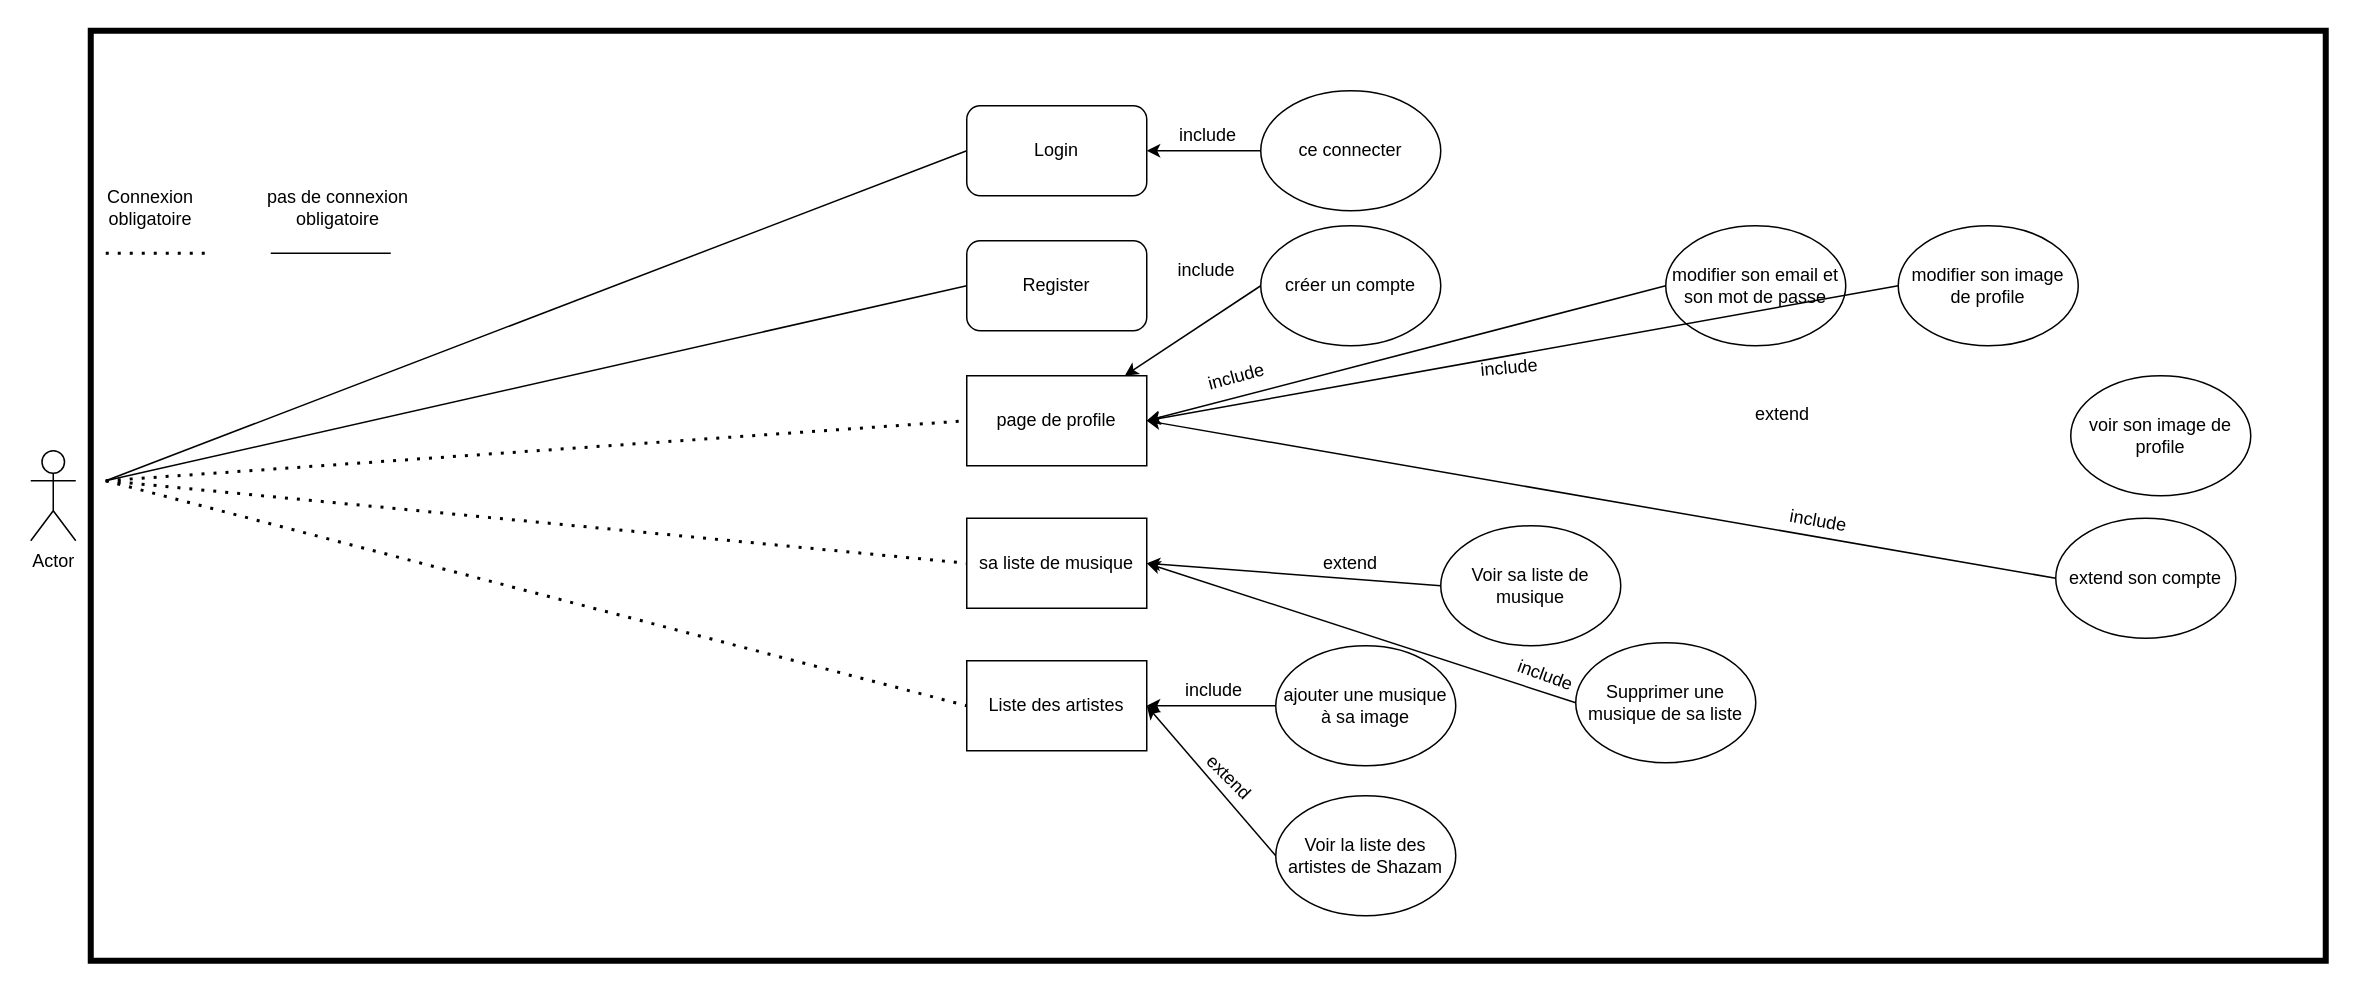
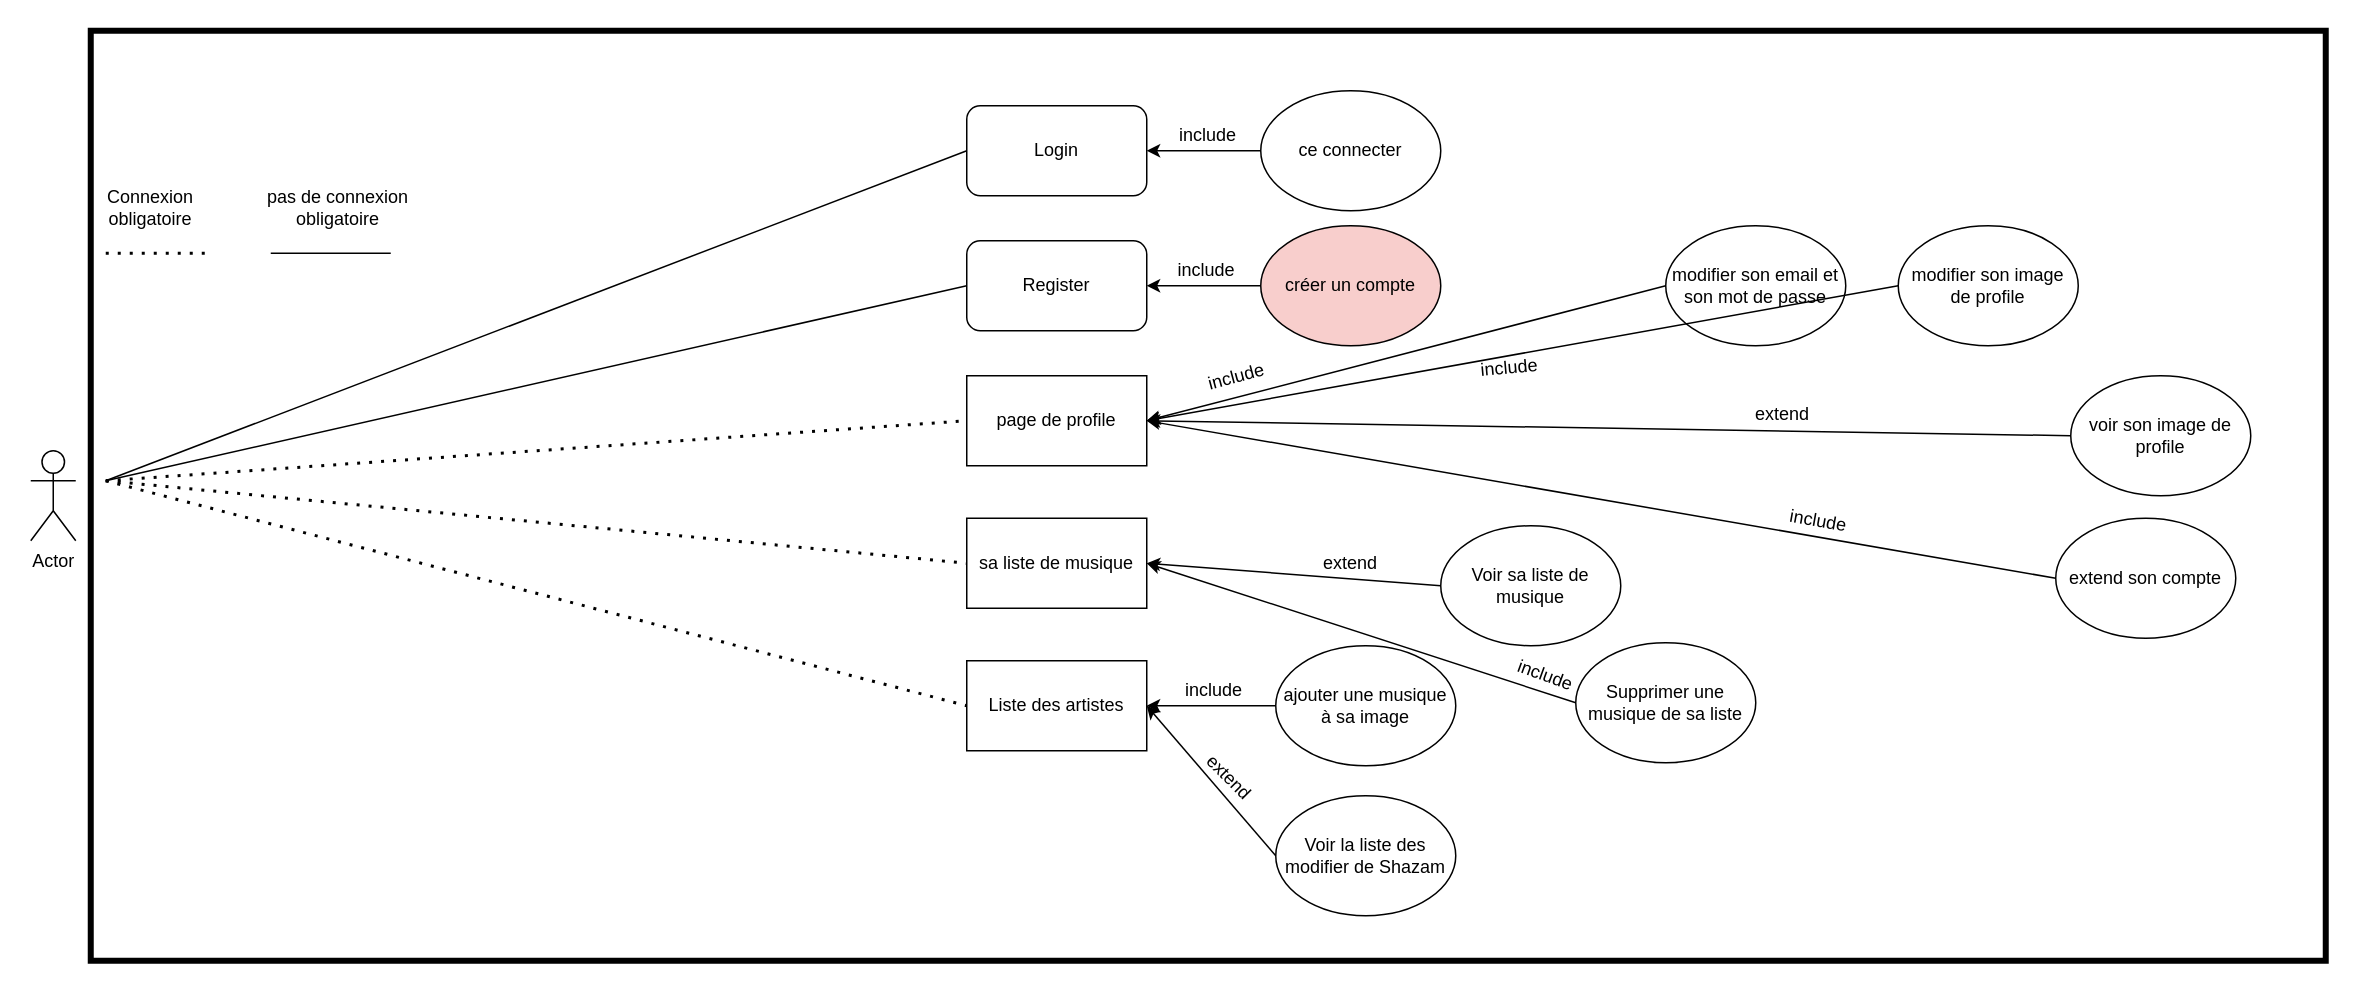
node "créer un compte": fillcolor #ffffff -> #f8cecc
edge "créer un compte" -> "page de profile": now "créer un compte" -> "Register"
edge "voir son image de profile" -> "page de profile": added
node "Voir la liste des artistes de Shazam": label "Voir la liste des artistes de Shazam" -> "Voir la liste des modifier de Shazam"
